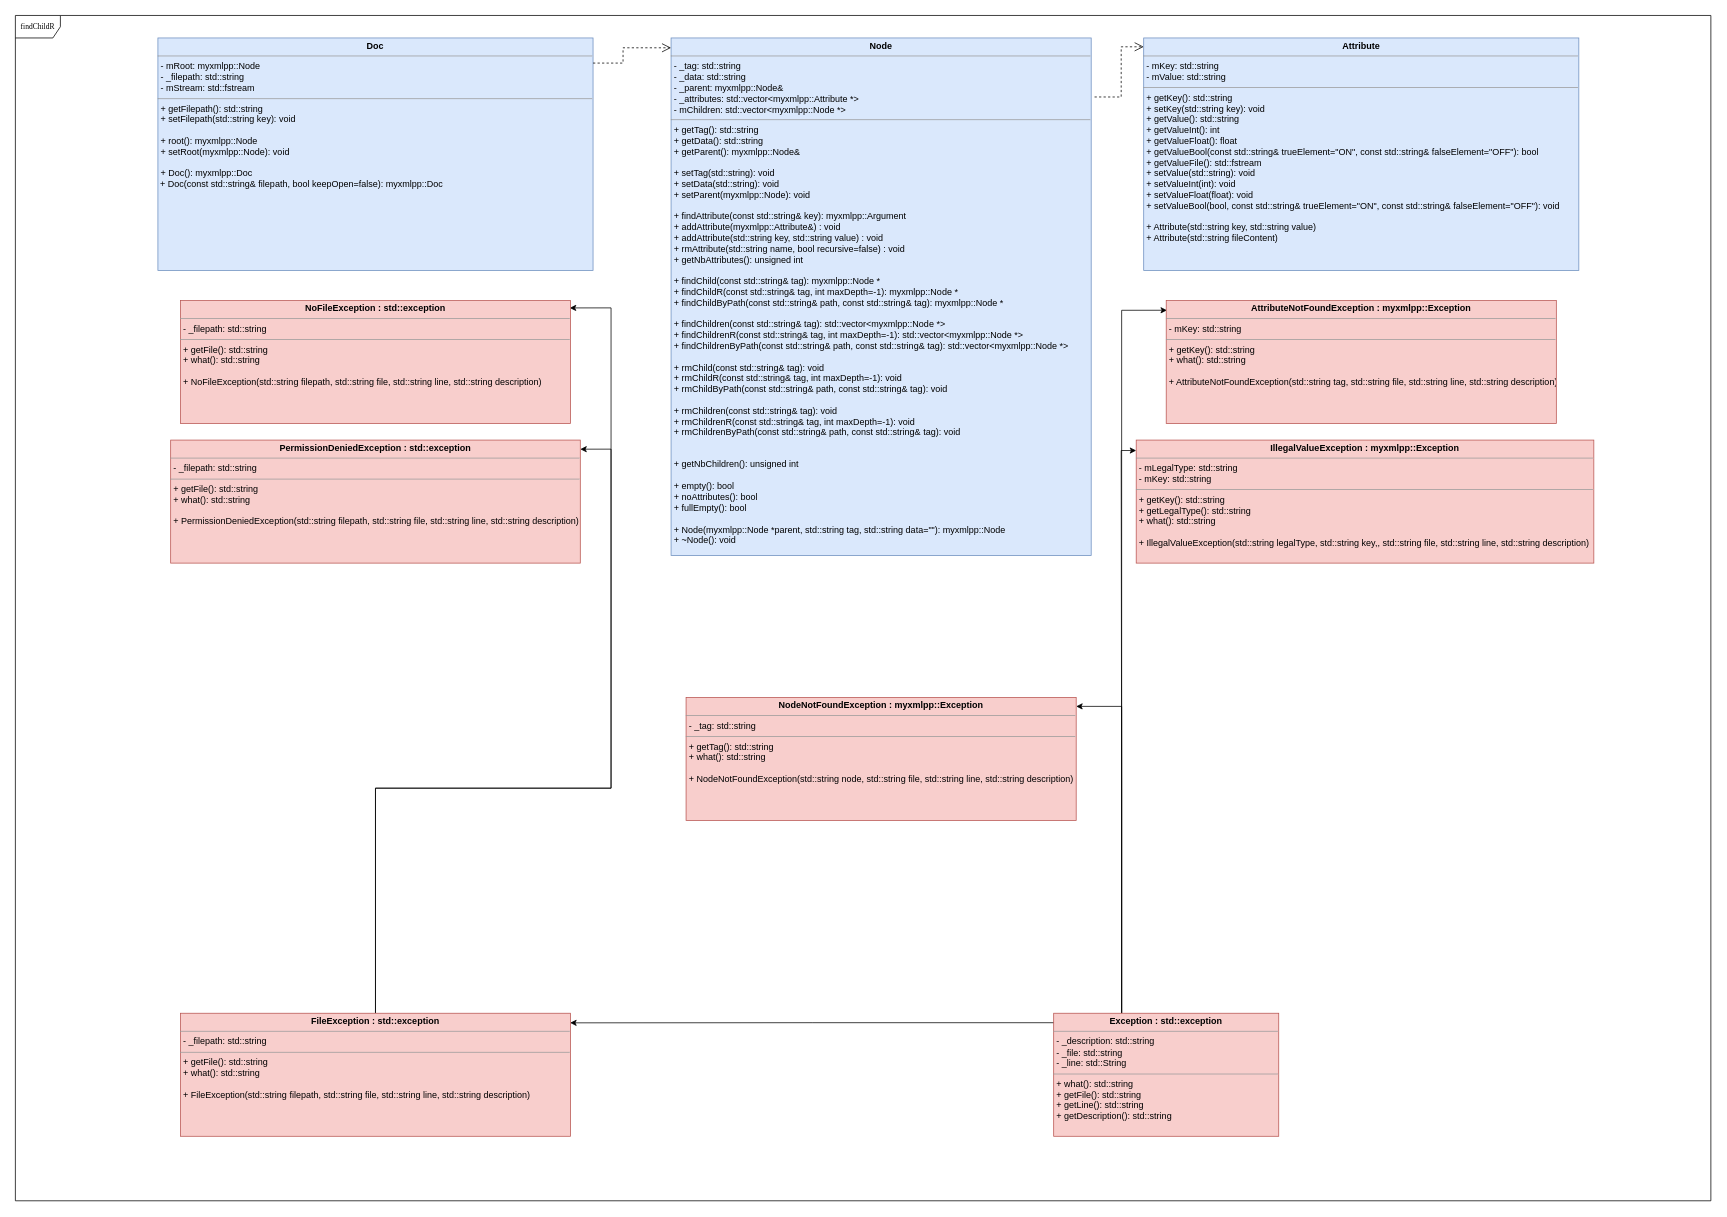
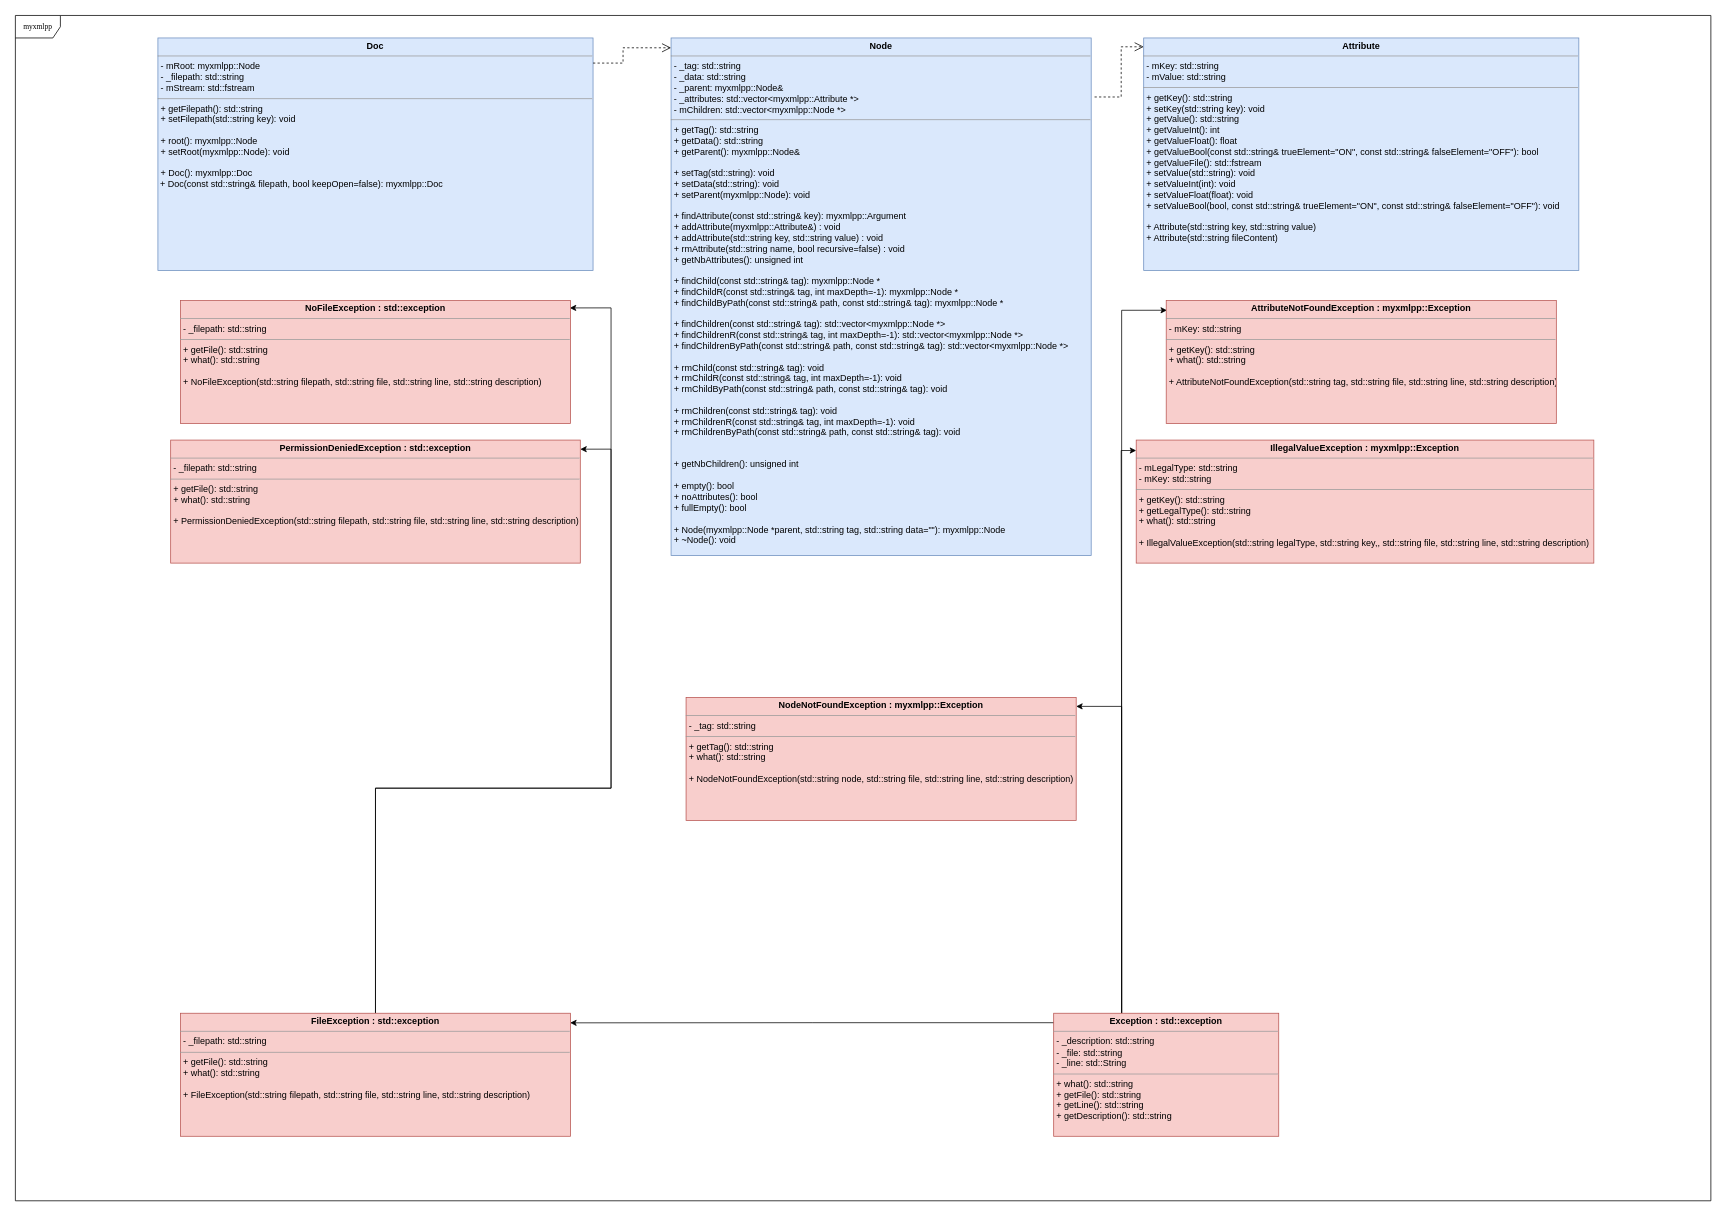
node "findChildR": label "findChildR" -> "myxmlpp"
